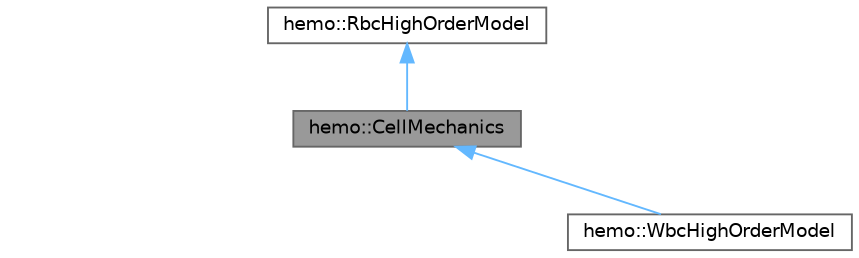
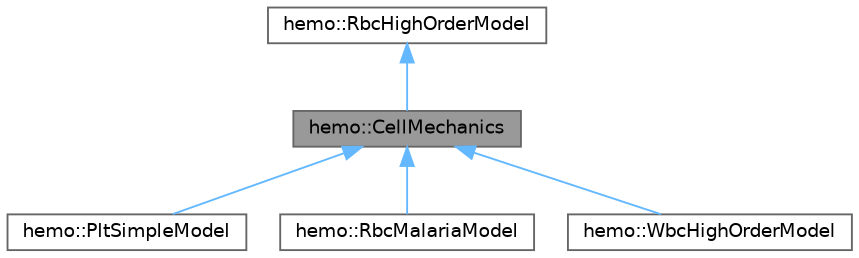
node "hemo::PltSimpleModel": added
node "hemo::RbcMalariaModel": added
